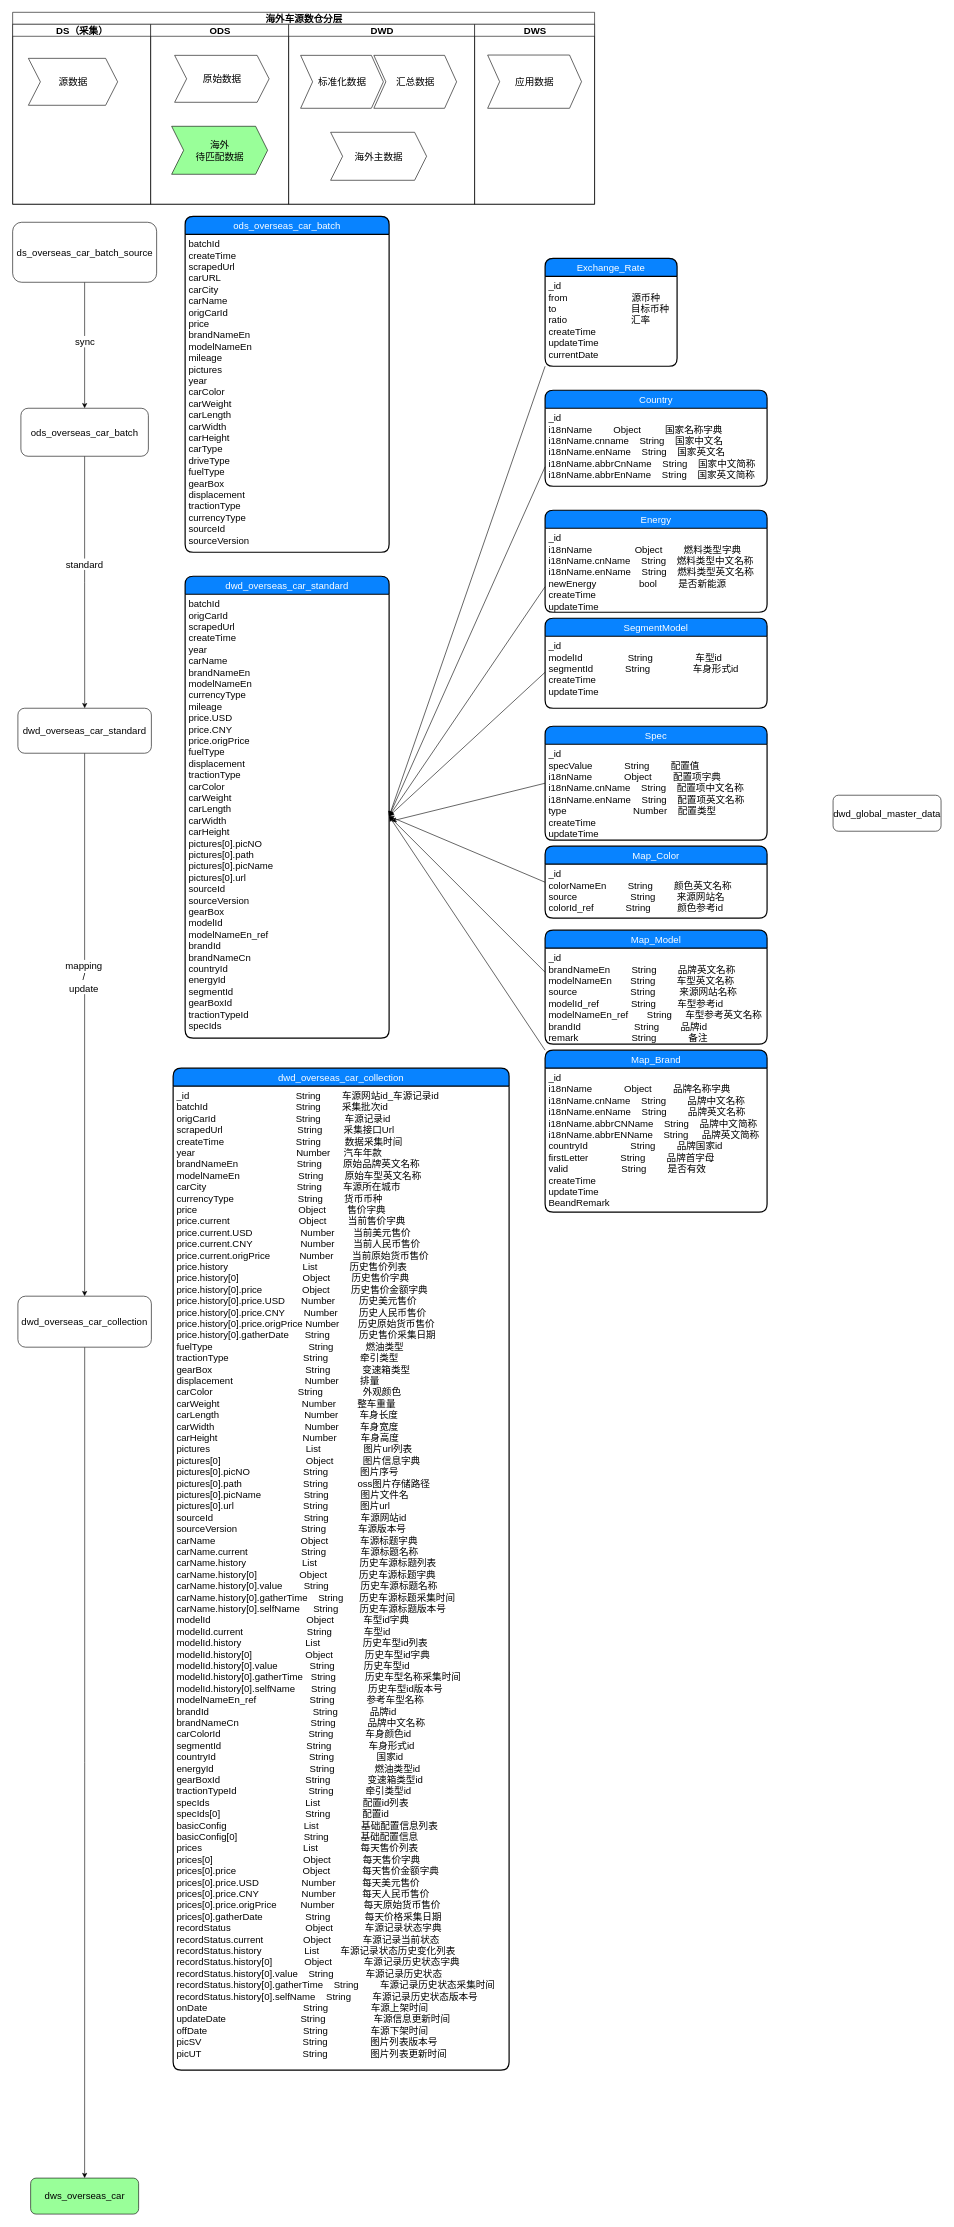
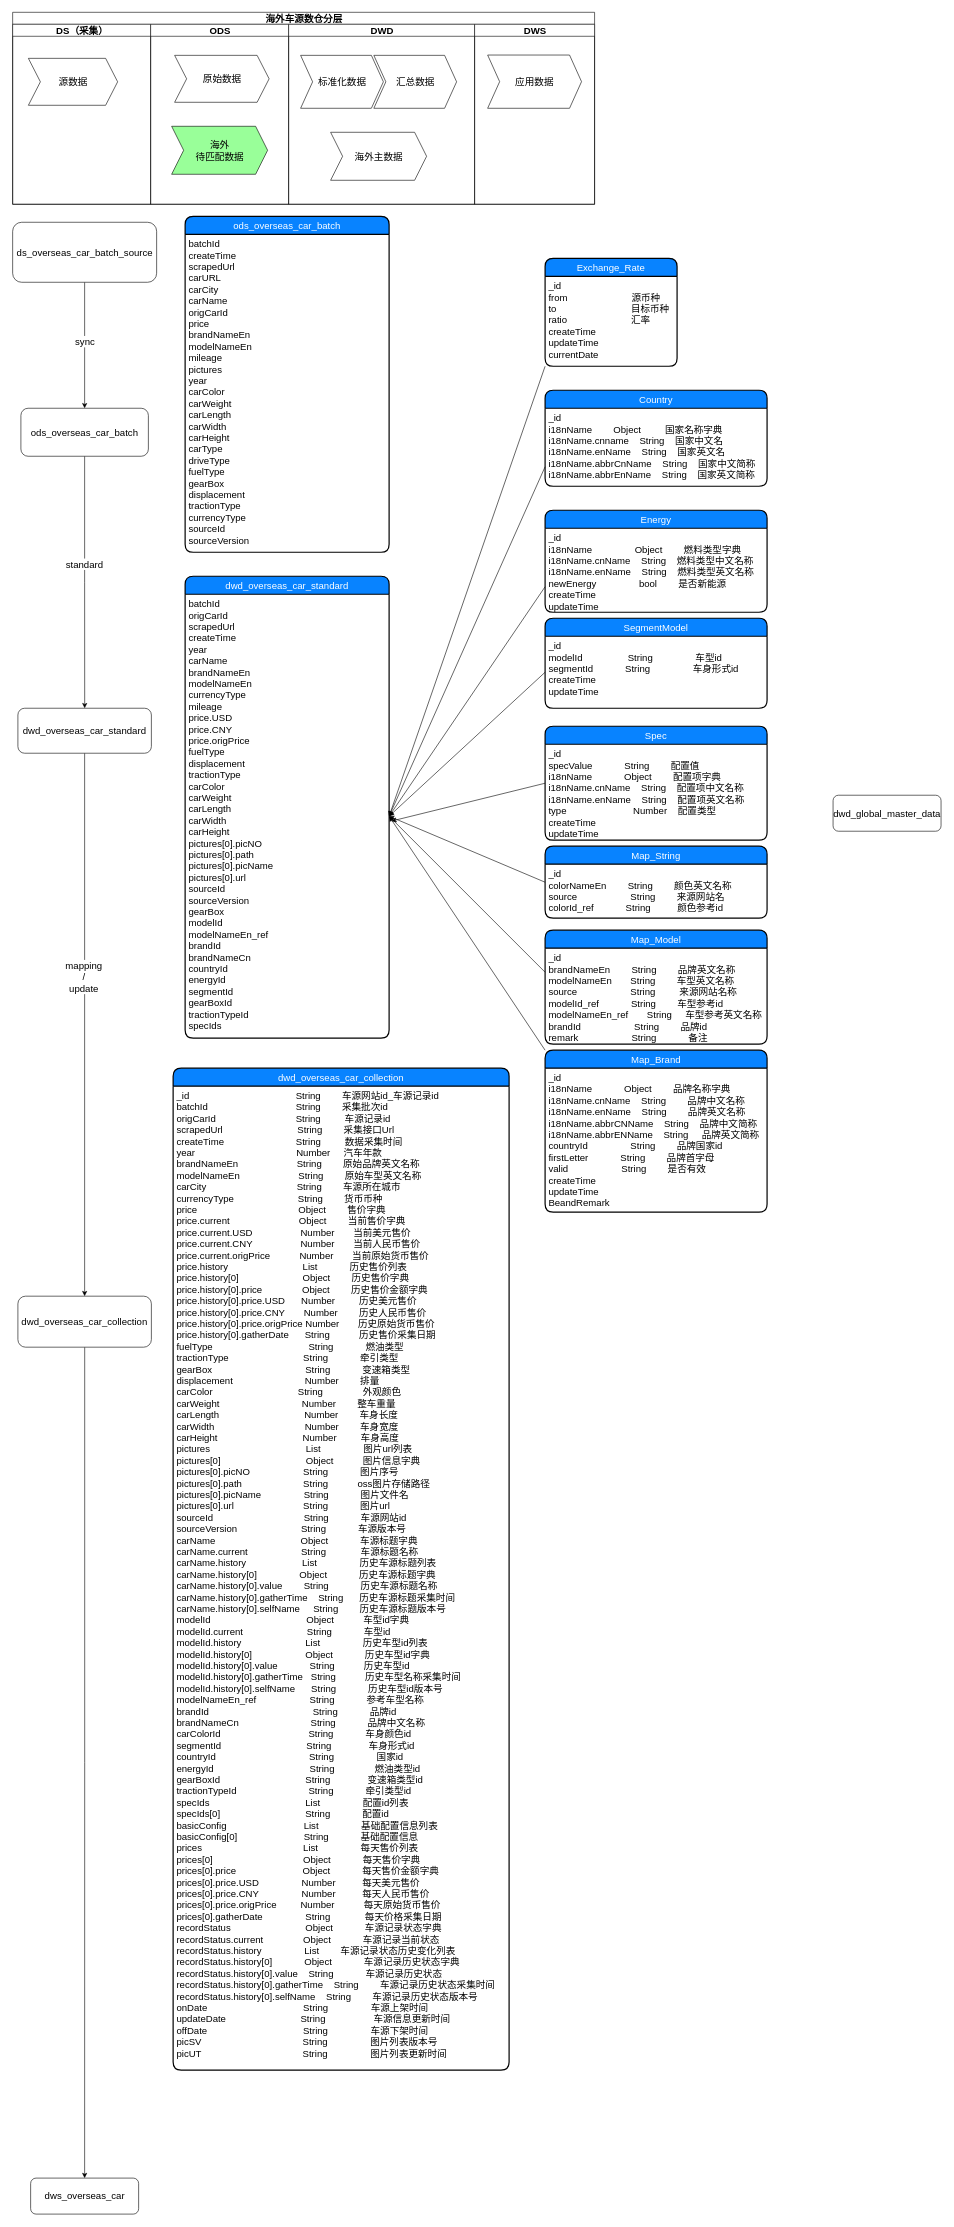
node "Map_Color": label "Map_Color" -> "Map_String"
node "dws_overseas_car": fillcolor #99ff99 -> #ffffff
